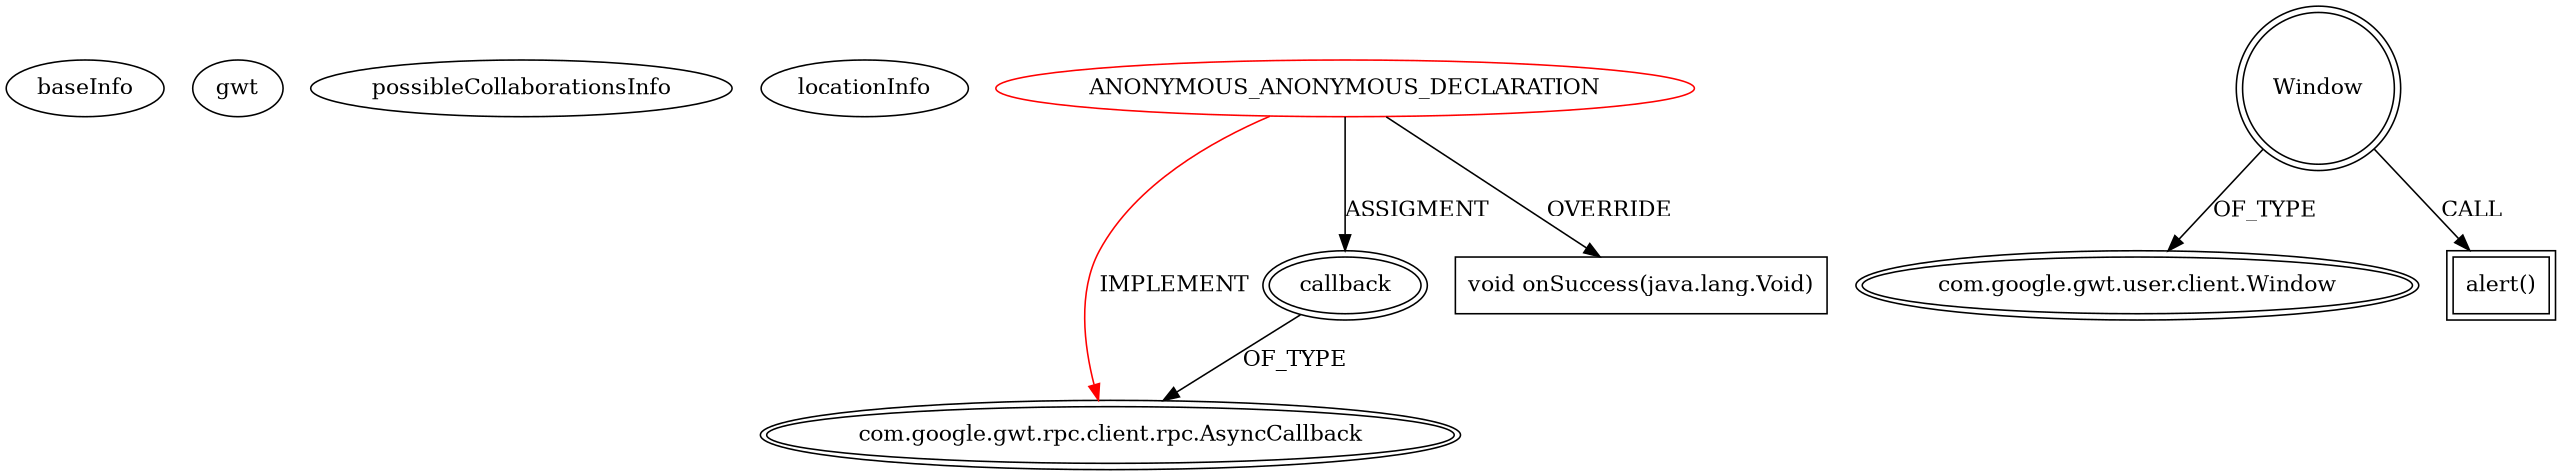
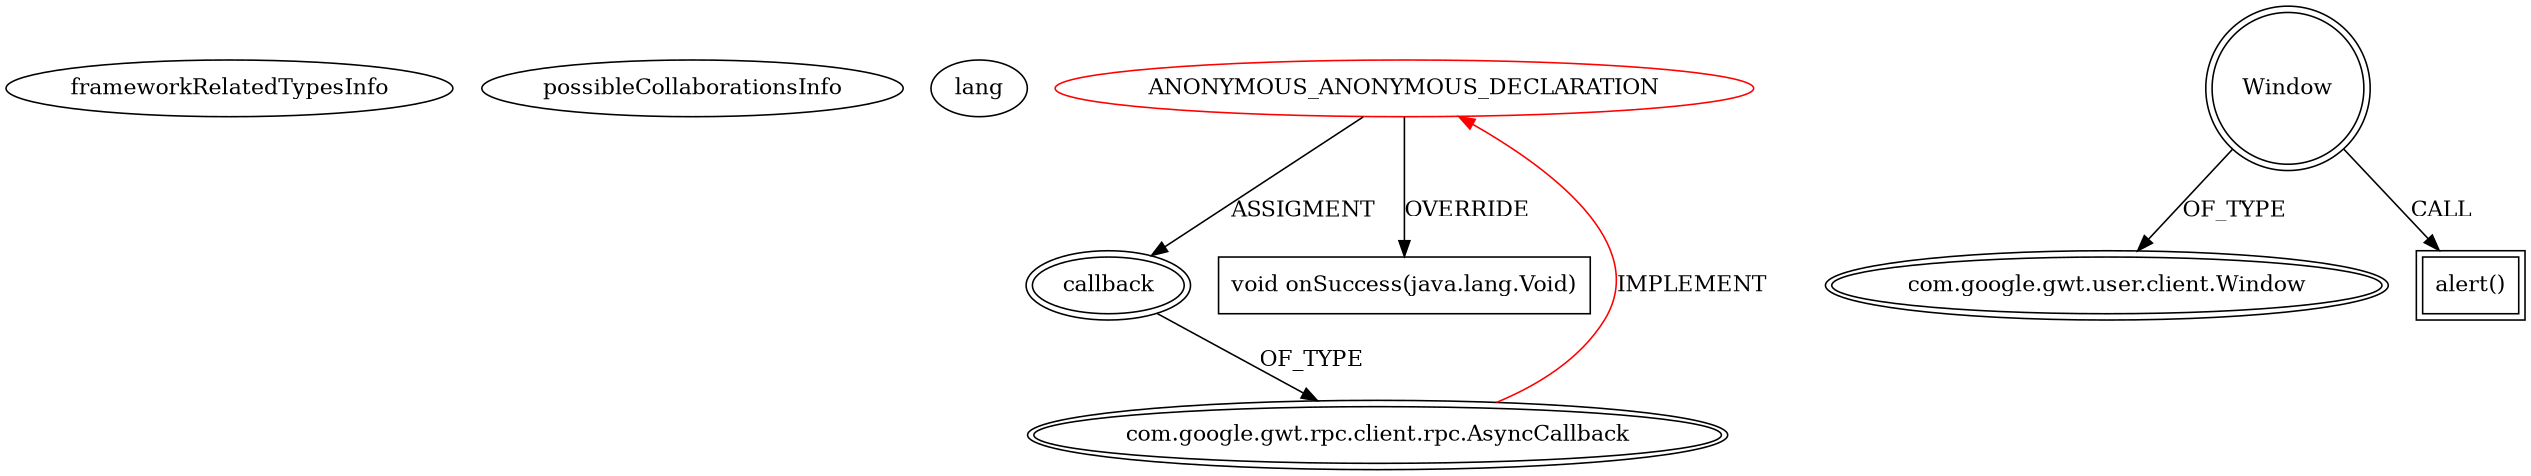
node "baseInfo": removed
node "gwt": label "gwt" -> "frameworkRelatedTypesInfo"
node "locationInfo": label "locationInfo" -> "lang"
edge "ANONYMOUS_ANONYMOUS_DECLARATION" -> "com.google.gwt.rpc.client.rpc.AsyncCallback": reversed
